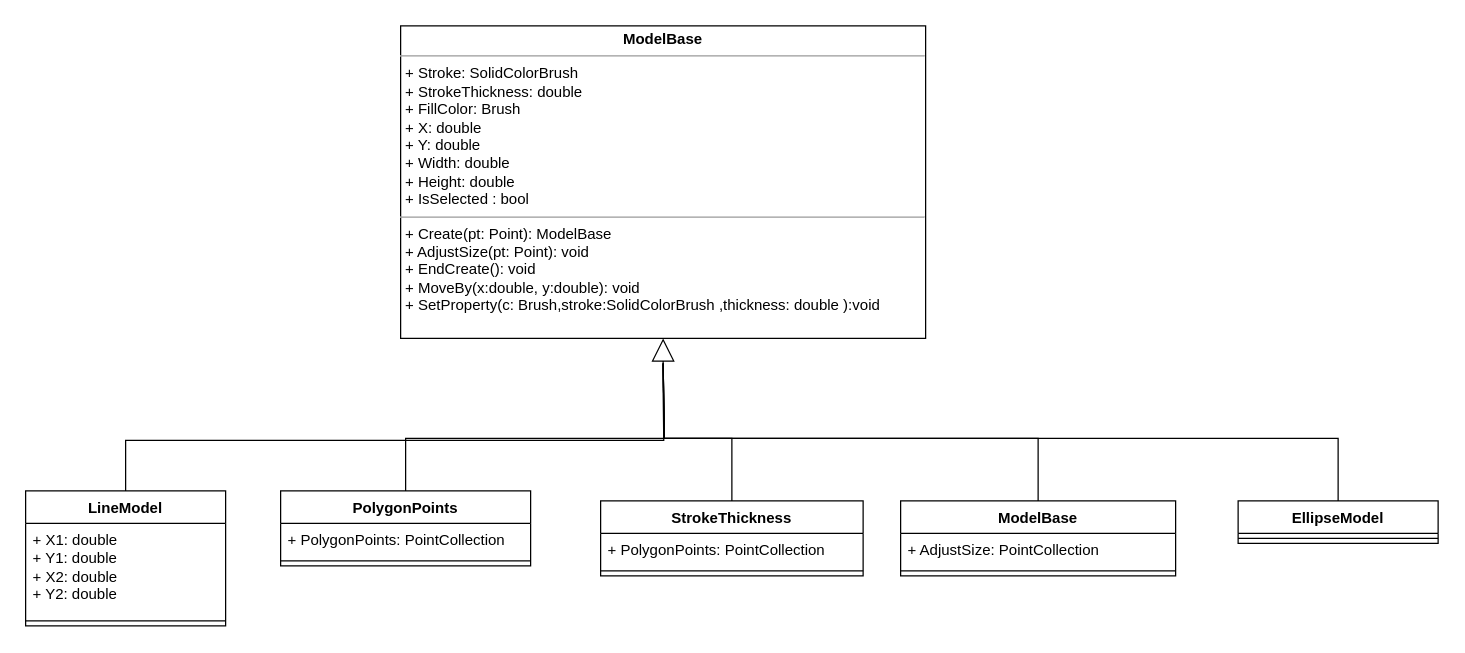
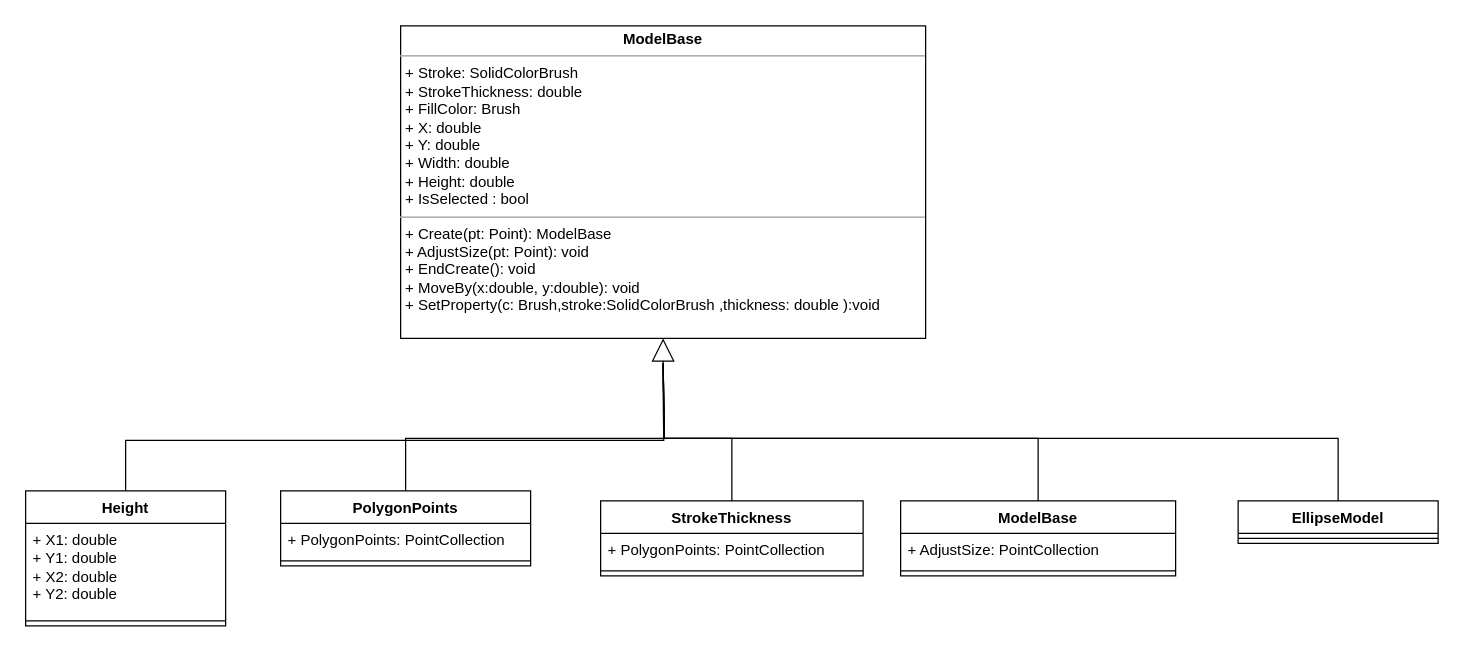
node "LineModel": label "LineModel" -> "Height"
